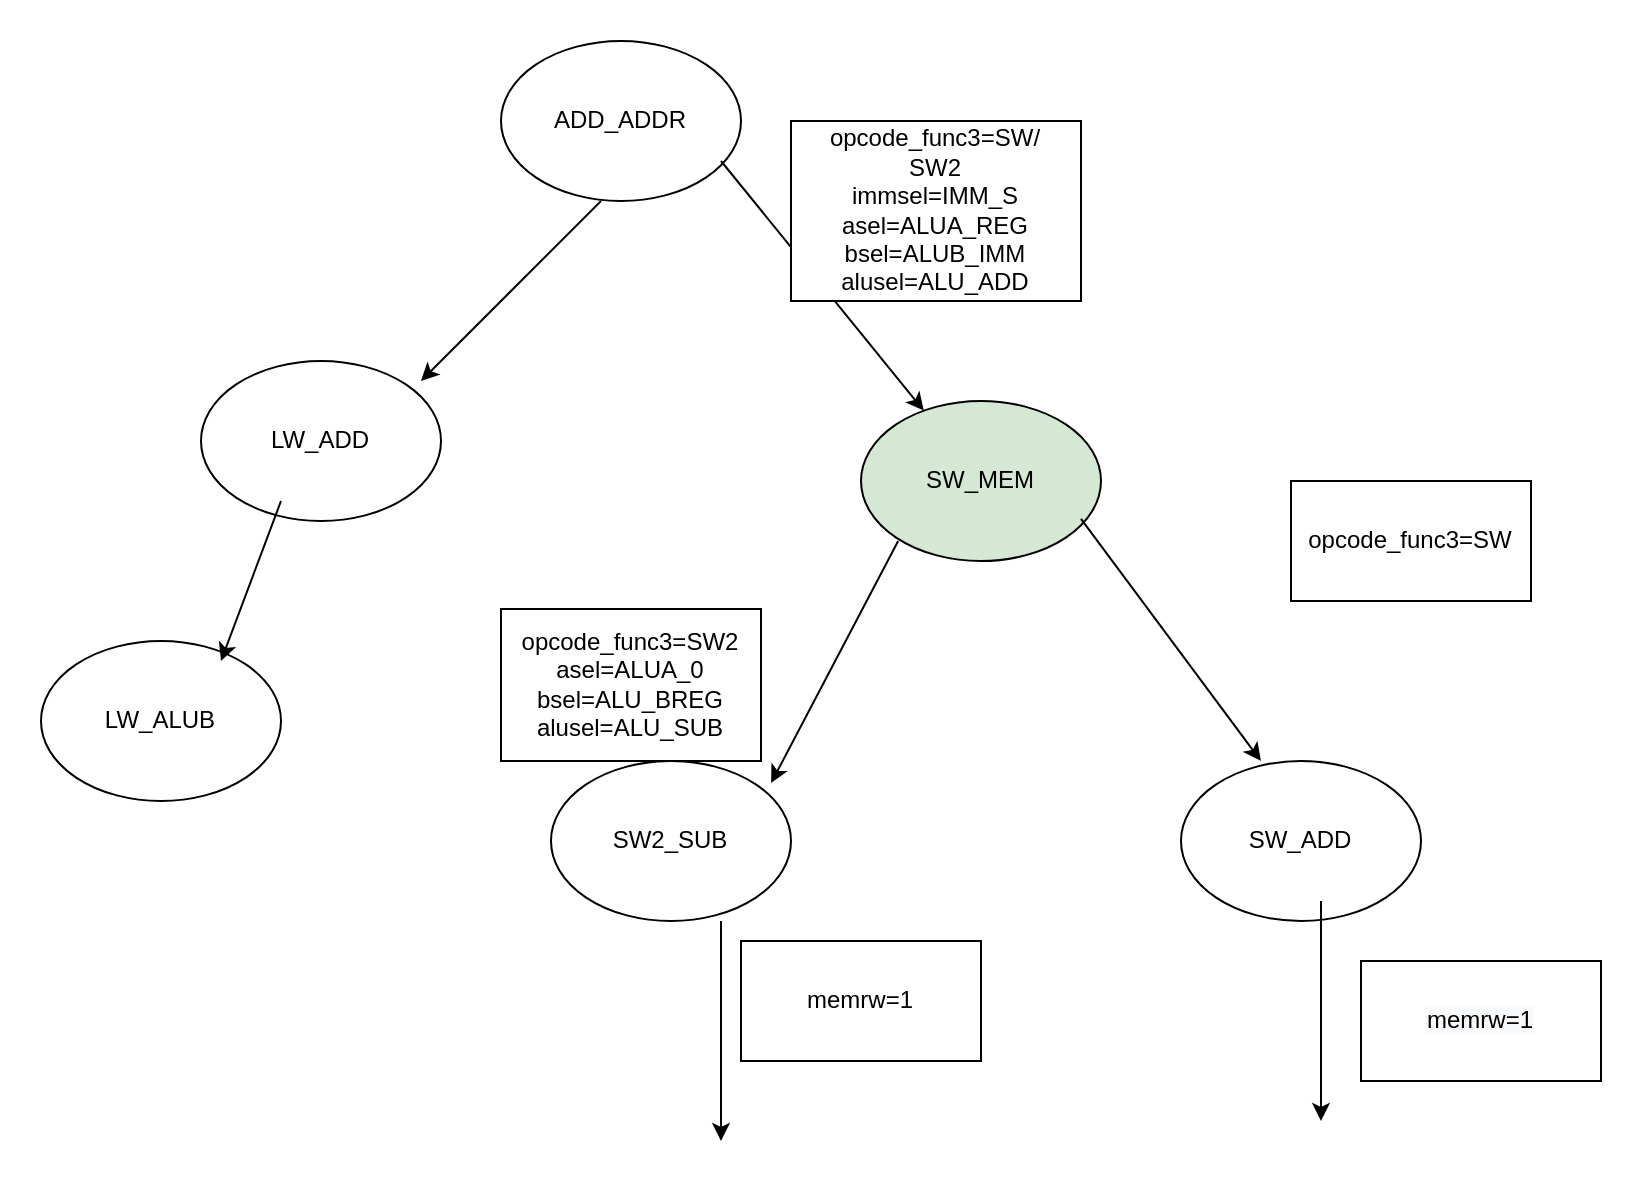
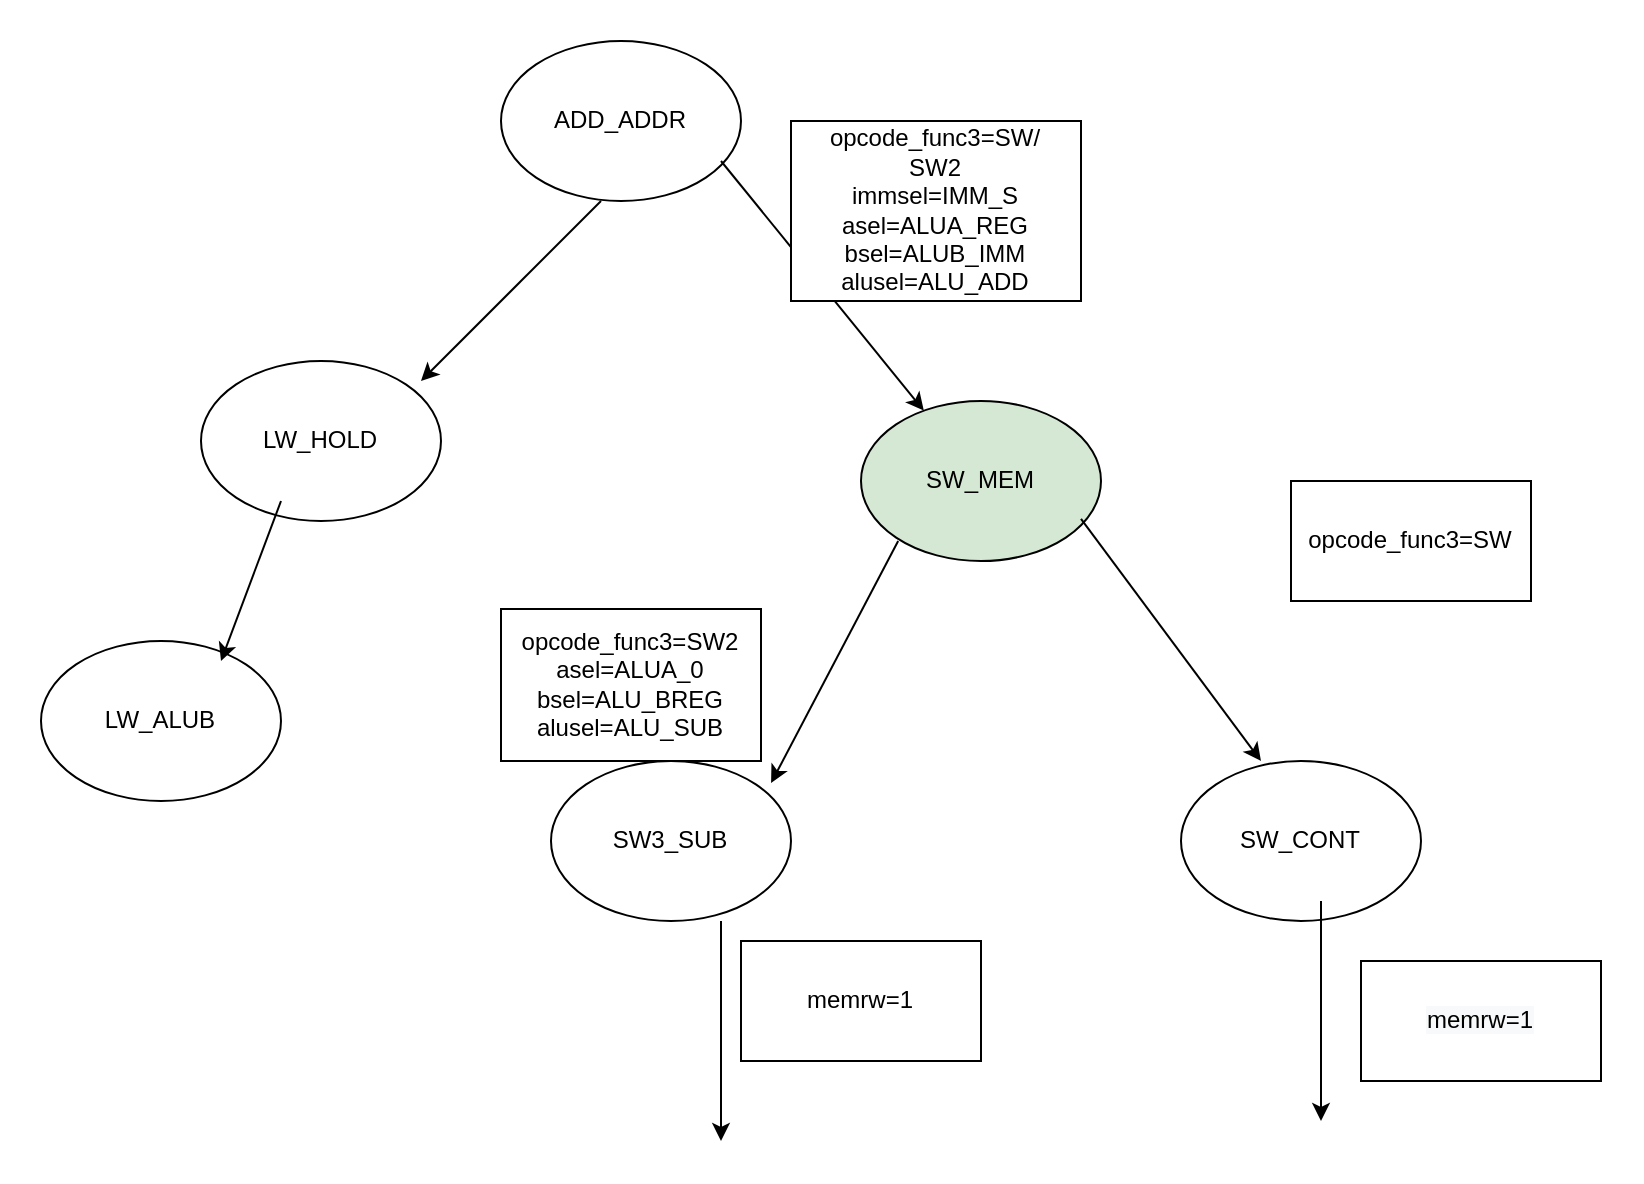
node "LW_ADD": label "LW_ADD" -> "LW_HOLD"
node "SW2_SUB": label "SW2_SUB" -> "SW3_SUB"
node "SW_ADD": label "SW_ADD" -> "SW_CONT"
